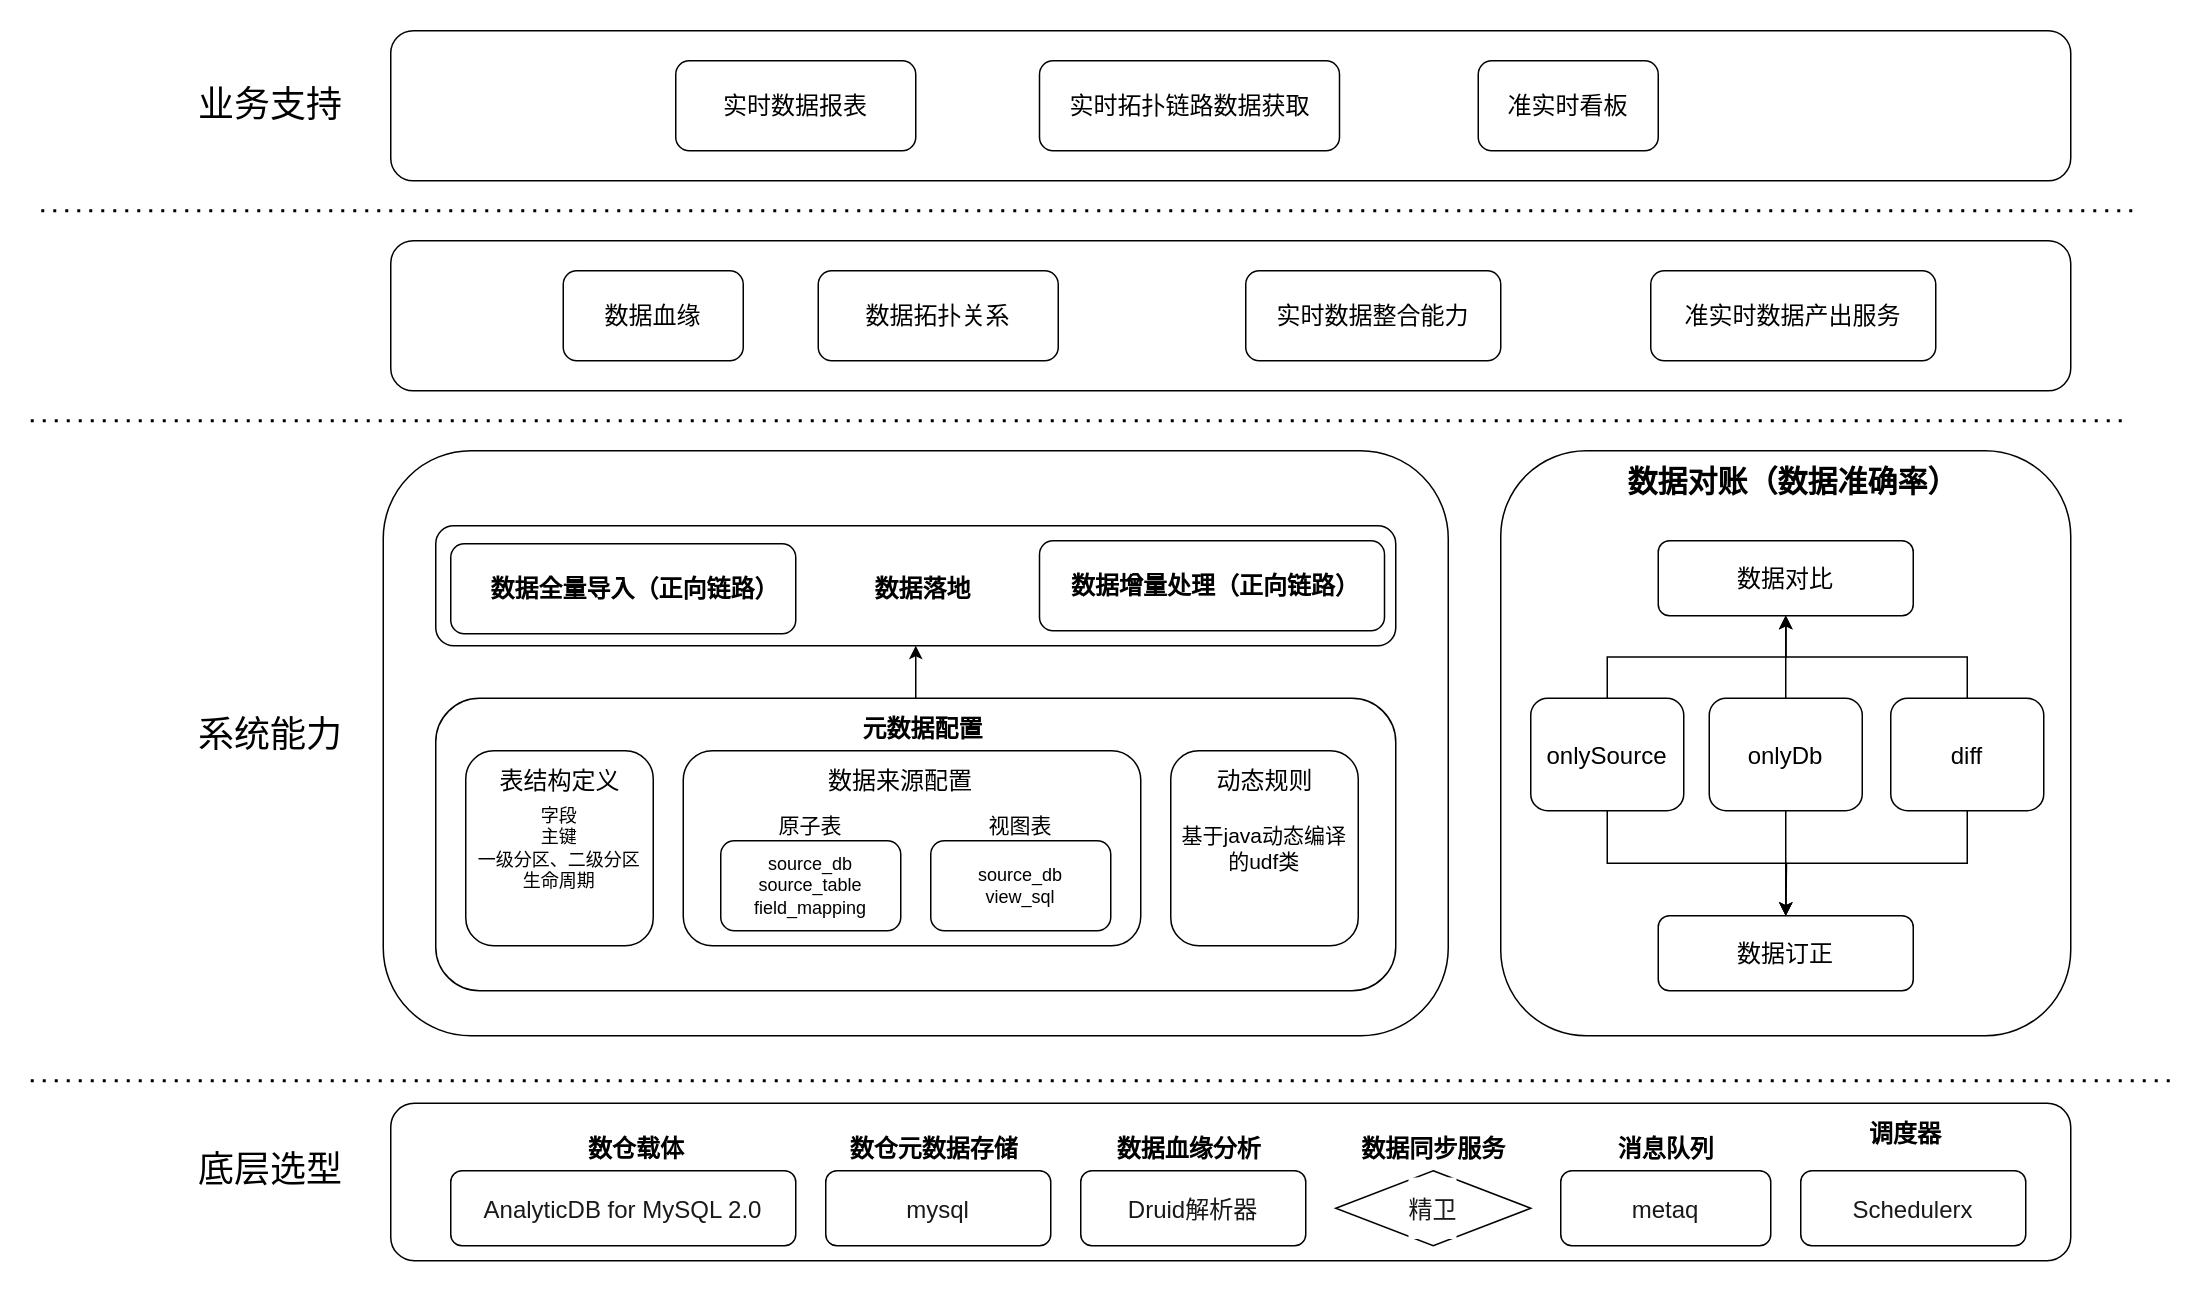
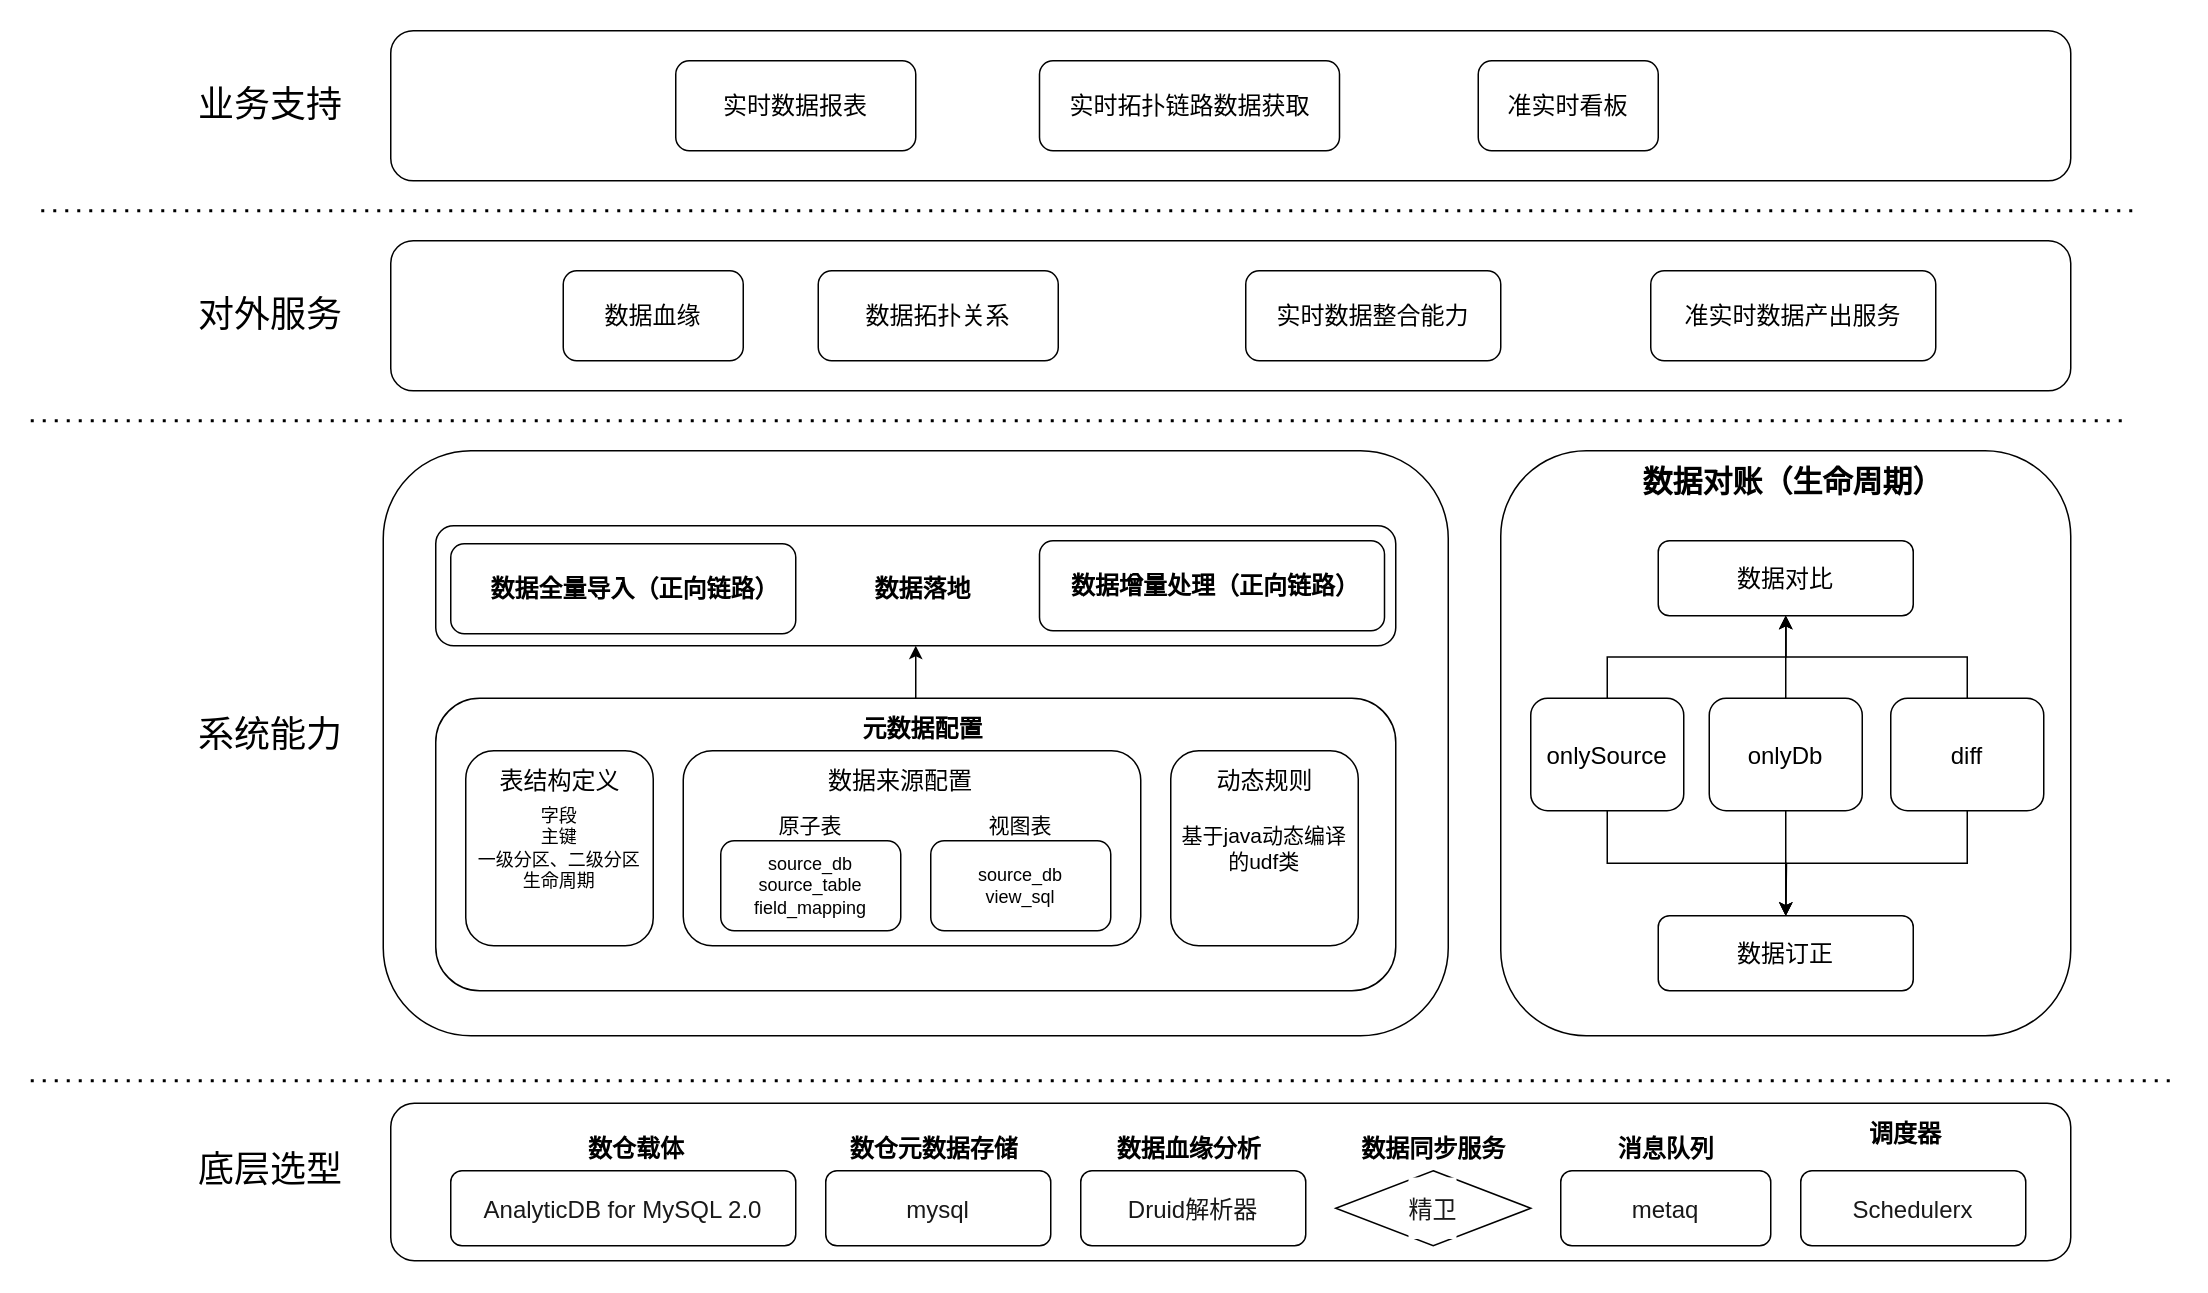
node "对外服务": added
node "数据对账（数据准确率）": label "数据对账（数据准确率）" -> "数据对账（生命周期）"
